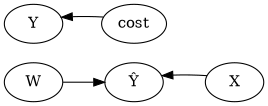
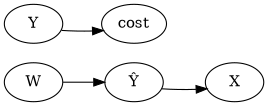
edge "cost" -> "Y": reversed
edge "X" -> "Ŷ": reversed
